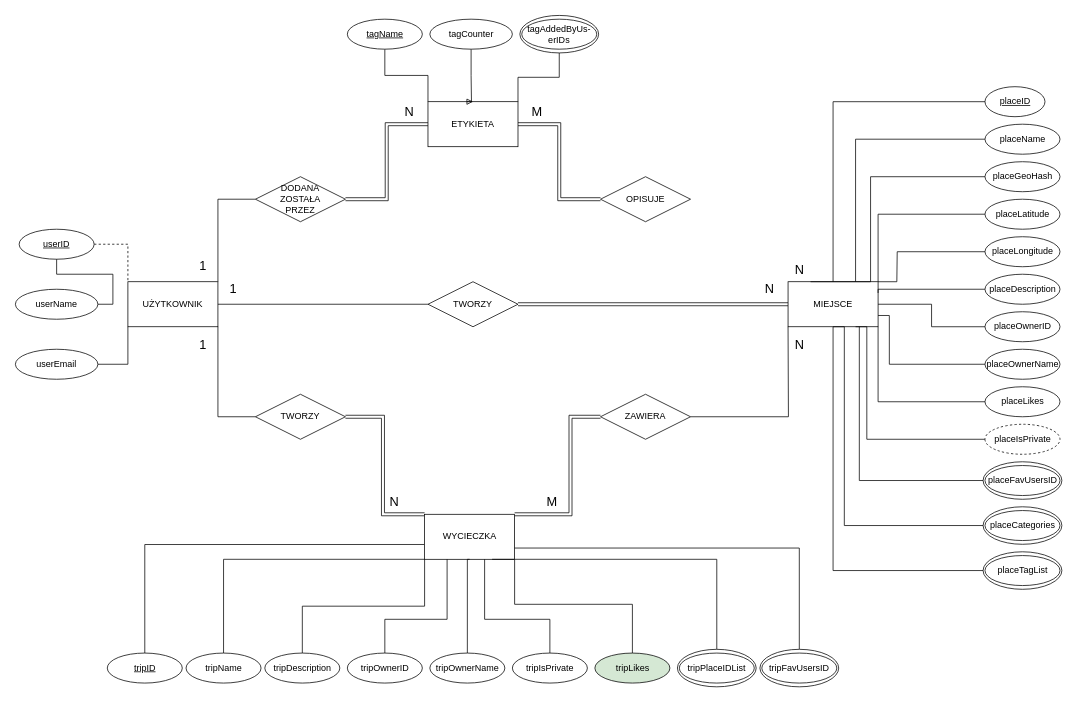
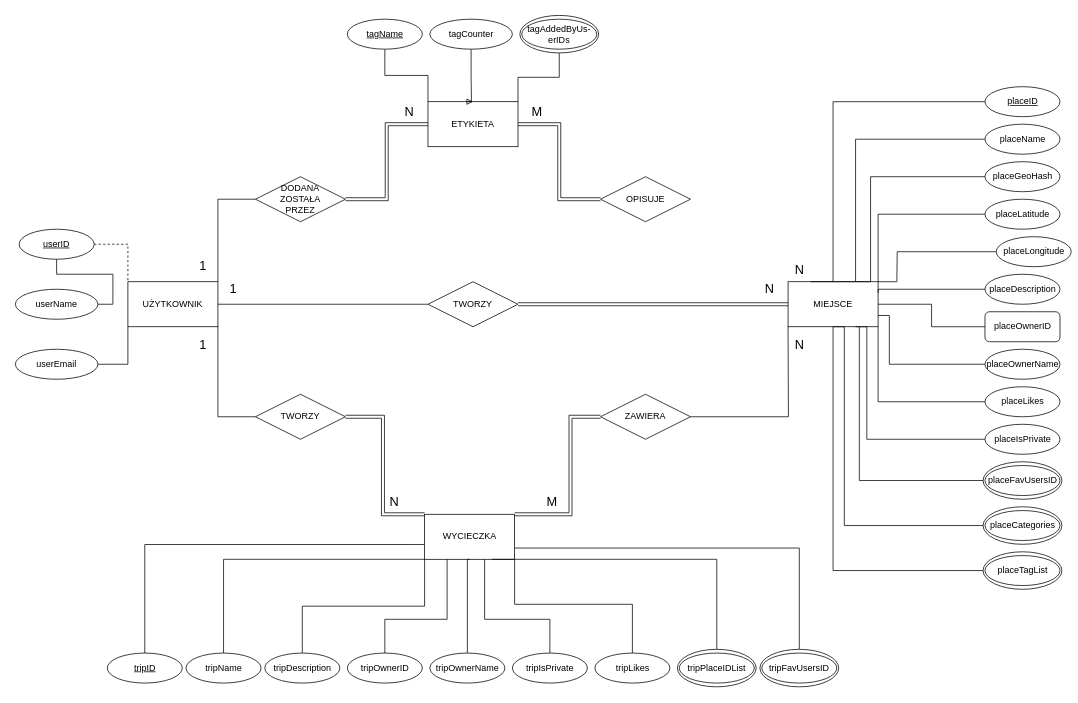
node "placeID": size 60x30 -> 75x30
node "placeLongitude": moved (1022, 252) -> (1034, 252)
node "placeOwnerID": shape ellipse -> rounded rectangle
node "placeIsPrivate": style dashed -> solid
node "tripLikes": fillcolor #d5e8d4 -> #ffffff
